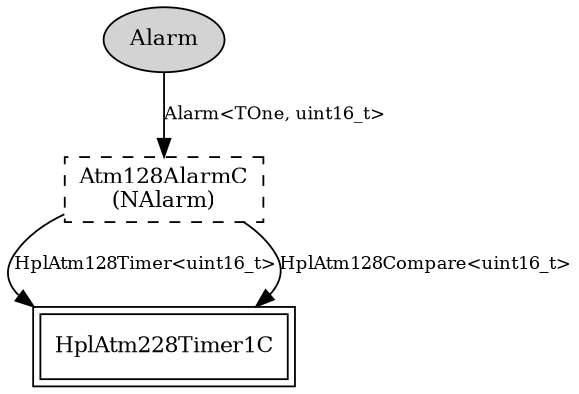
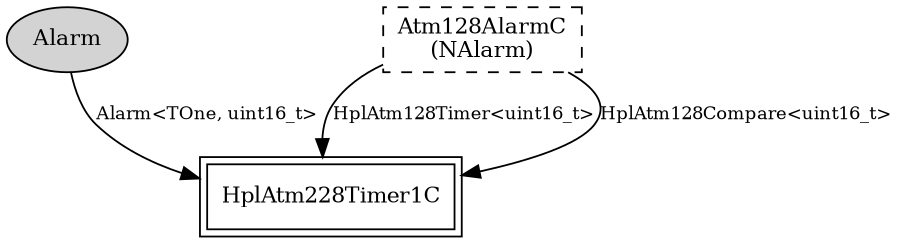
edge "Alarm" -> "Atm128AlarmC (NAlarm)": now "Alarm" -> "HplAtm228Timer1C"
